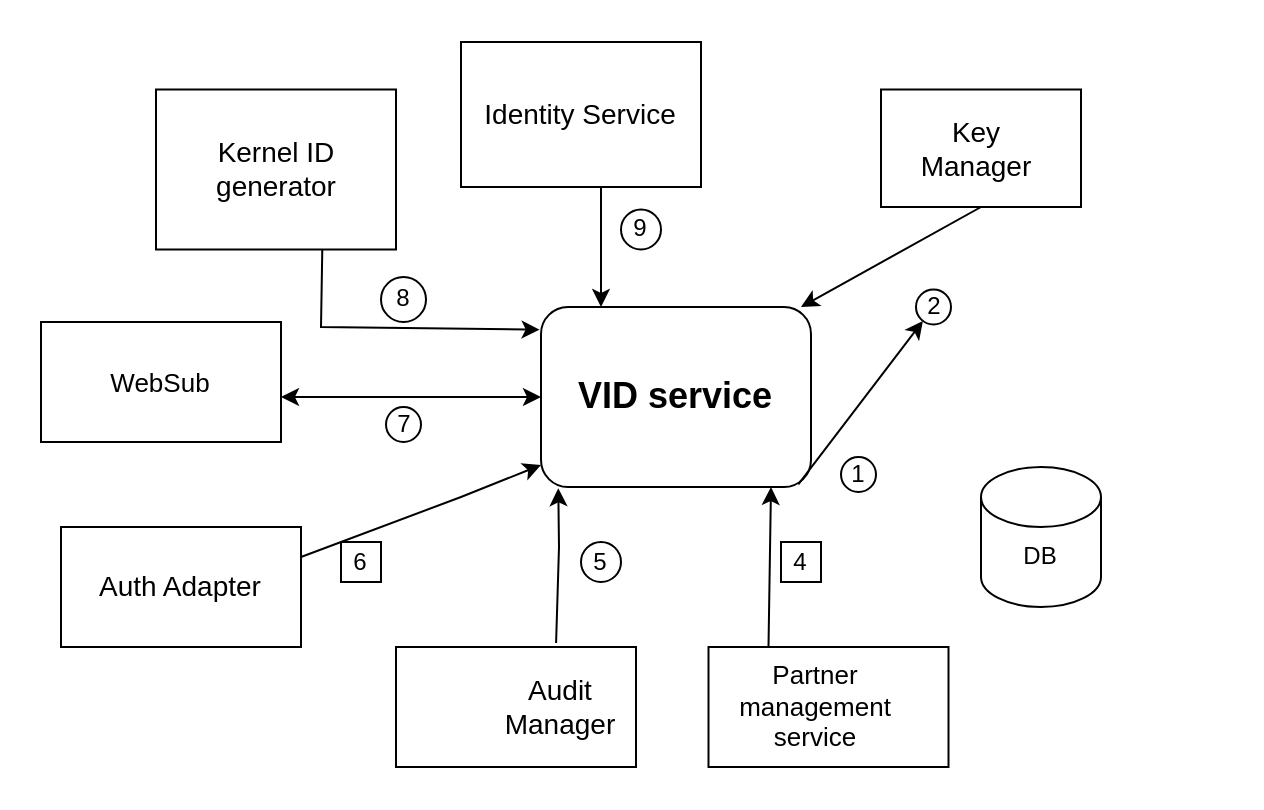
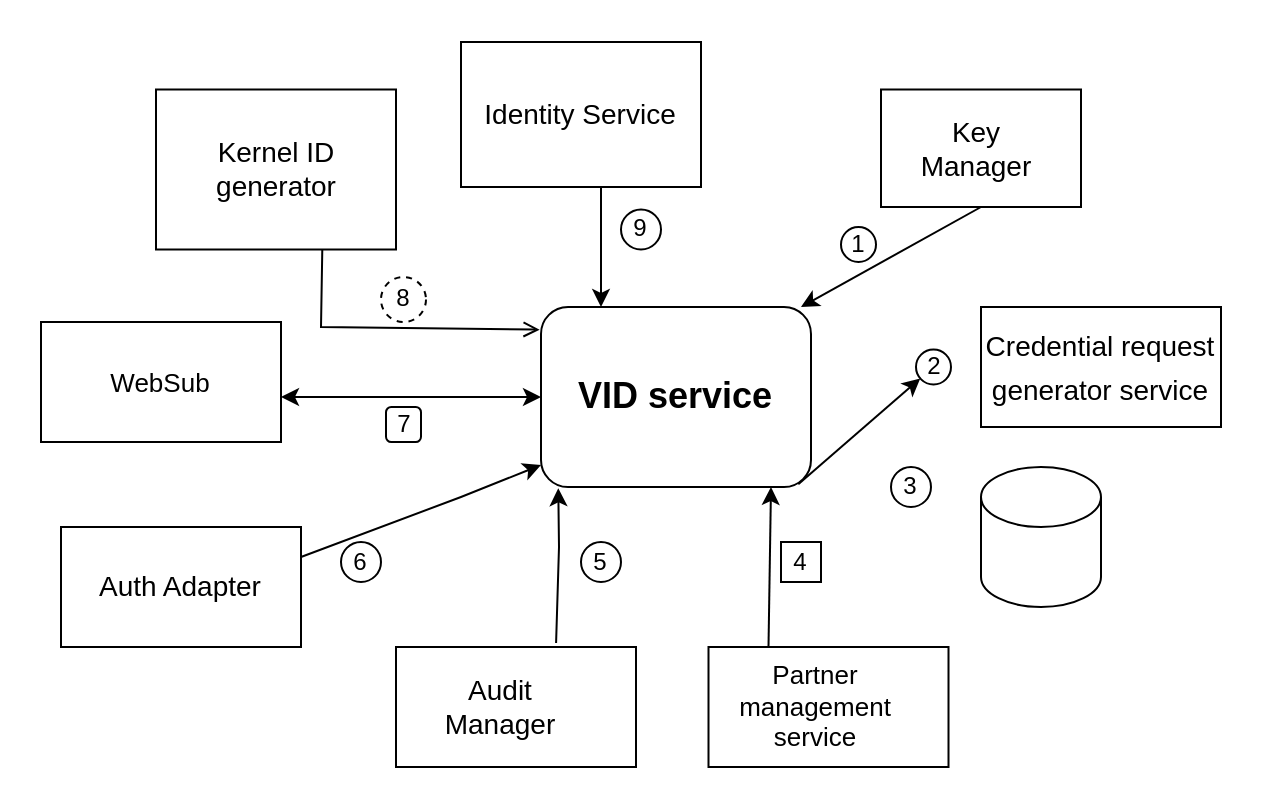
node "8": style solid -> dashed
node "2": moved (934, 307) -> (934, 367)
edge "Kernel ID generator" -> "VID service": arrowhead classic -> open
node "Credential request generator service": added
node "7": shape ellipse -> rounded rectangle
node "1": moved (859, 475) -> (859, 245)
node "3": added
node "DB": removed
node "6": shape rectangle -> ellipse
node "Audit Manager": moved (561, 707) -> (501, 707)
